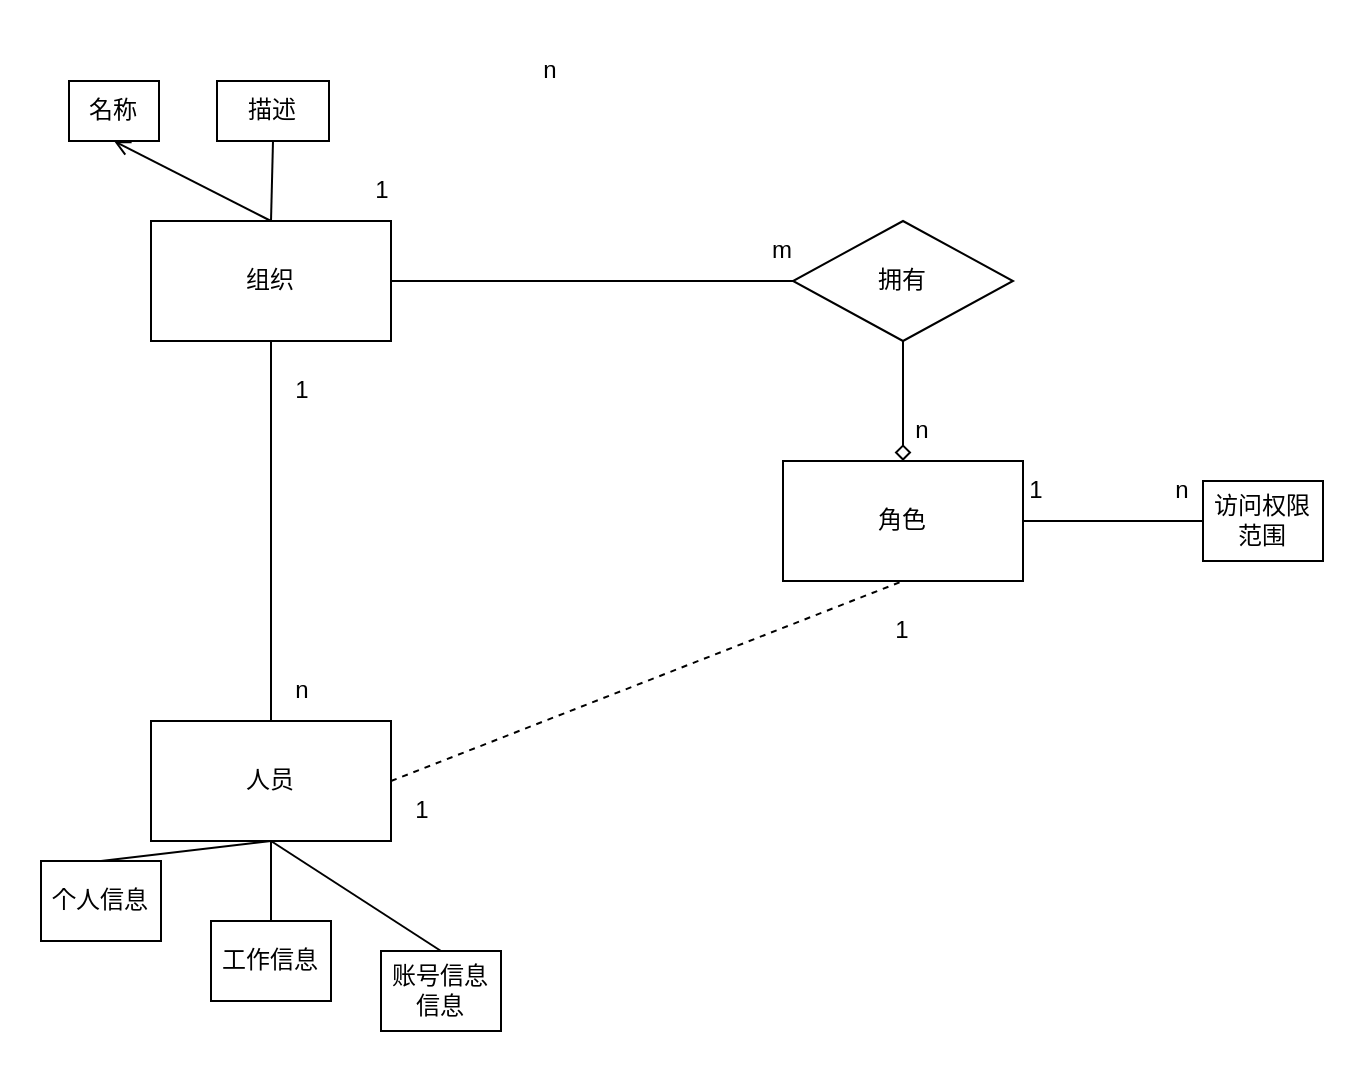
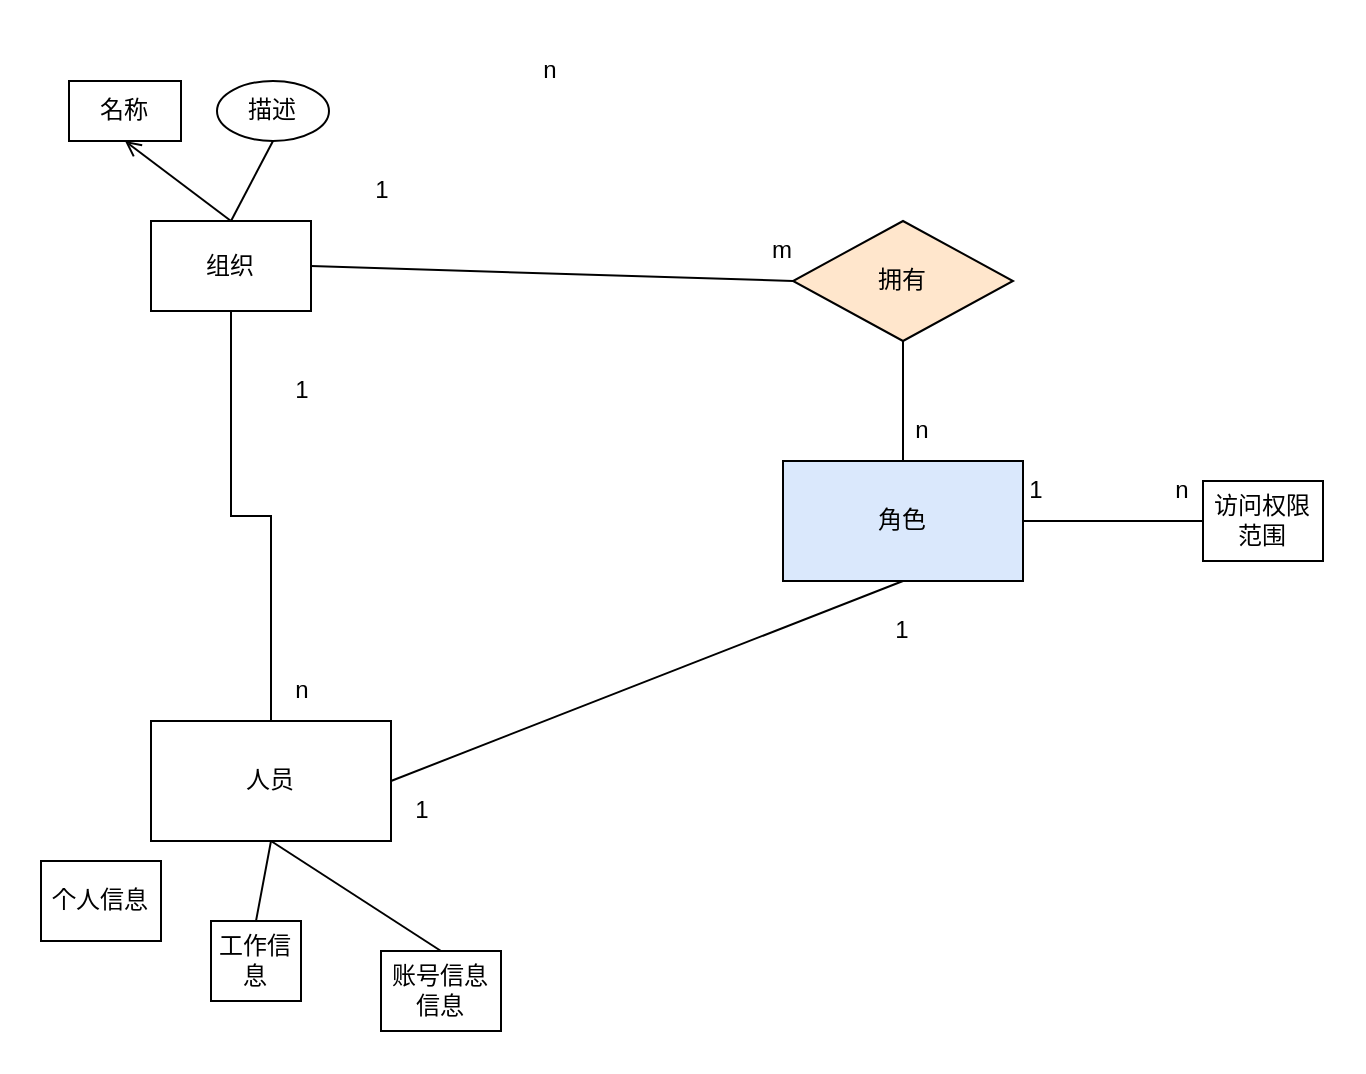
node "名称": size 90x60 -> 112x60
node "描述": shape rectangle -> ellipse
node "组织": size 240x120 -> 160x90
node "拥有": fillcolor #ffffff -> #ffe6cc
edge "拥有" -> "角色": arrowhead diamond -> none
node "角色": fillcolor #ffffff -> #dae8fc
edge "角色" -- "人员": style dashed -> solid
edge "人员" -- "个人信息": removed
node "工作信息": size 120x80 -> 90x80
